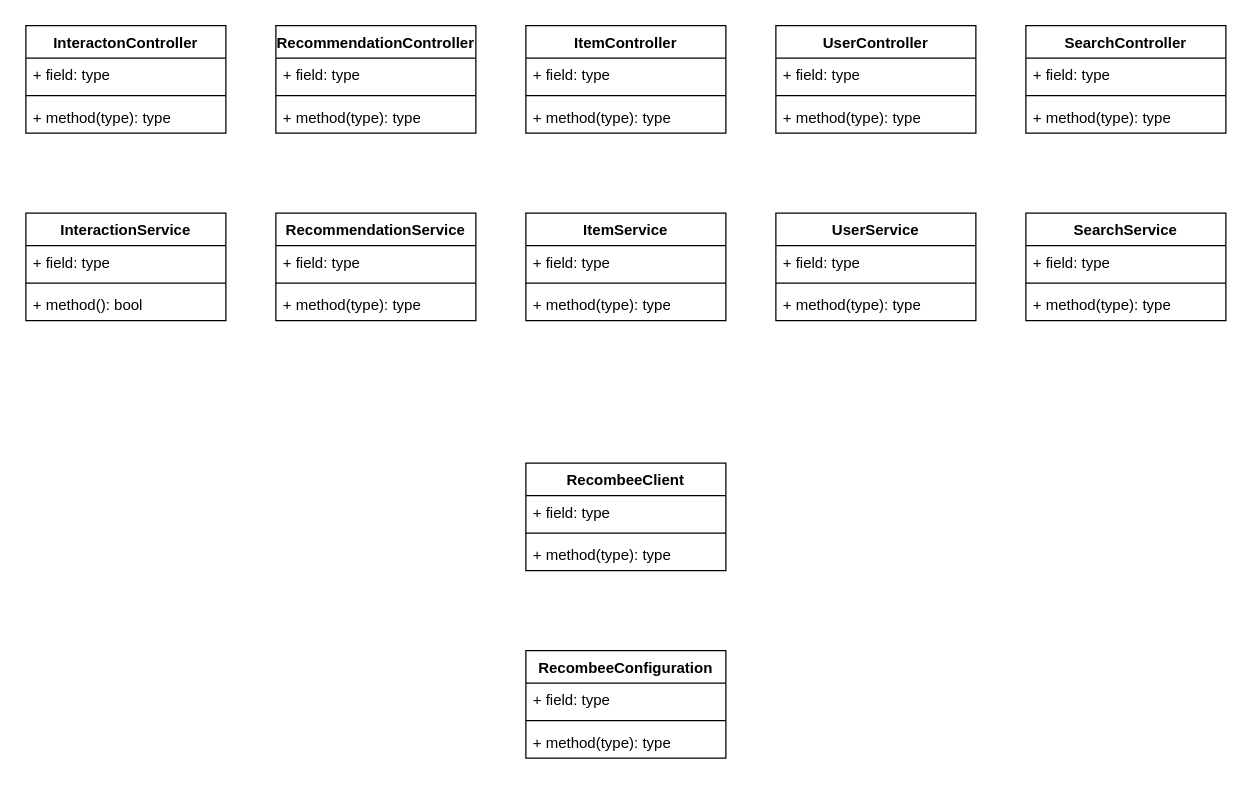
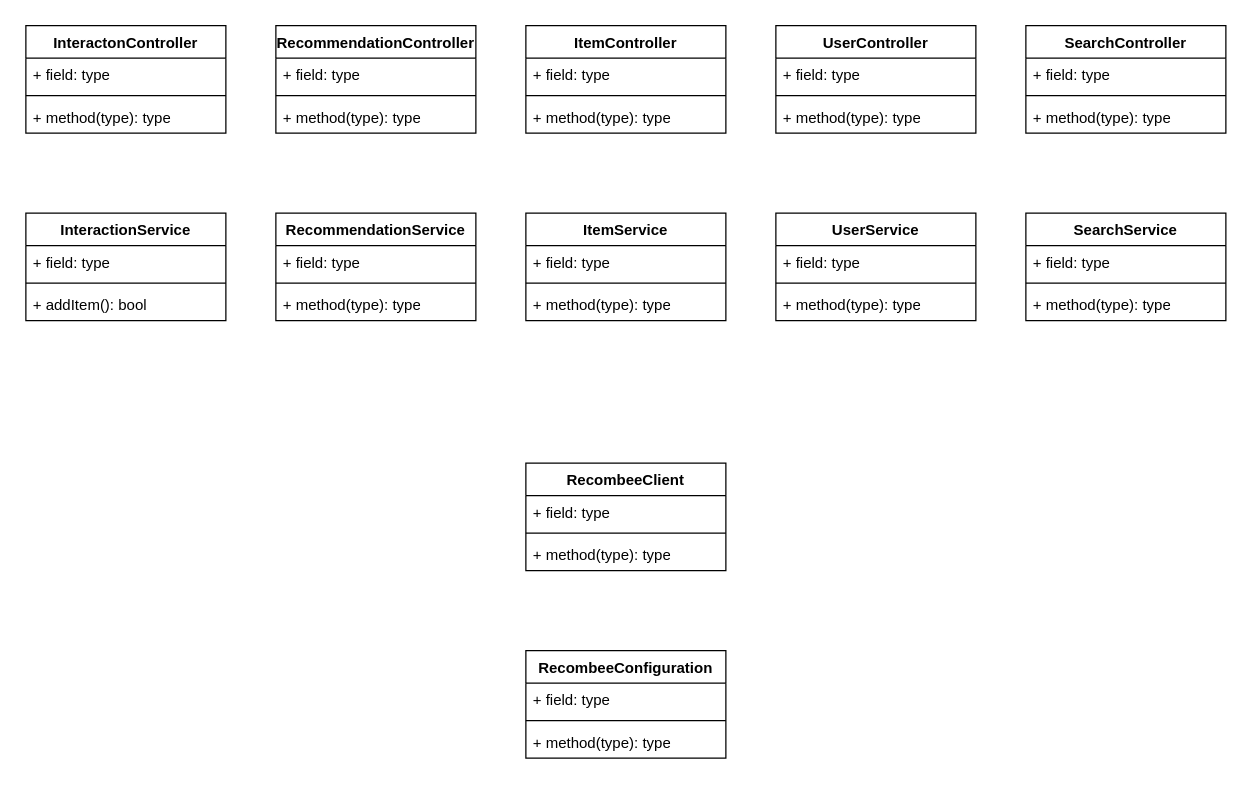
node "+ method(): bool": label "+ method(): bool" -> "+ addItem(): bool"
